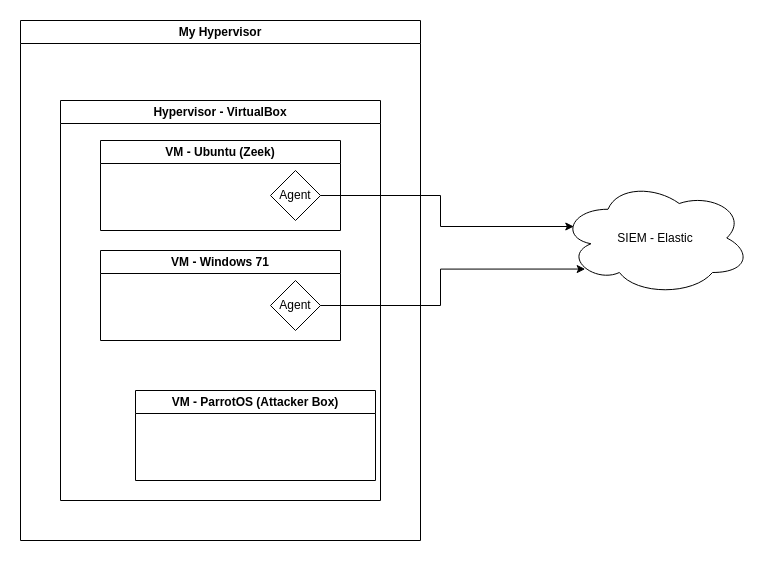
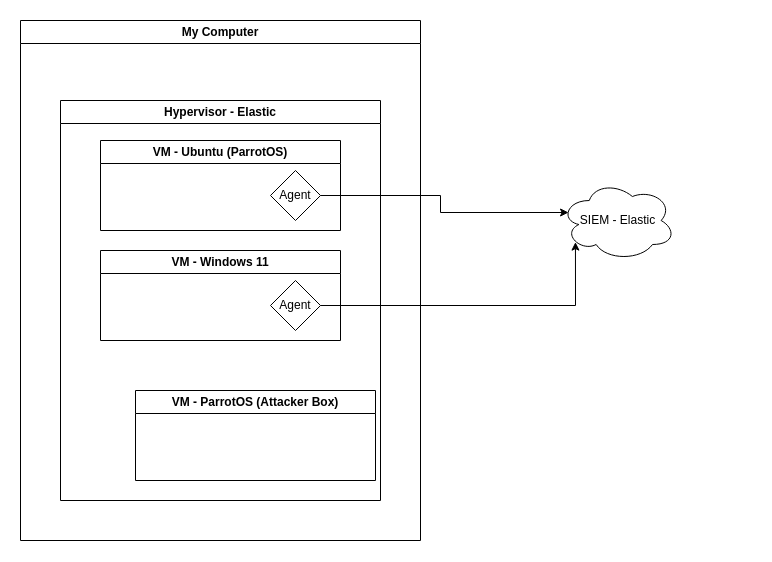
node "My Hypervisor": label "My Hypervisor" -> "My Computer"
node "Hypervisor - VirtualBox": label "Hypervisor - VirtualBox" -> "Hypervisor - Elastic"
node "VM - Ubuntu (Zeek)": label "VM - Ubuntu (Zeek)" -> "VM - Ubuntu (ParrotOS)"
node "SIEM - Elastic": size 190x115 -> 115x80
node "VM - Windows 71": label "VM - Windows 71" -> "VM - Windows 11"
